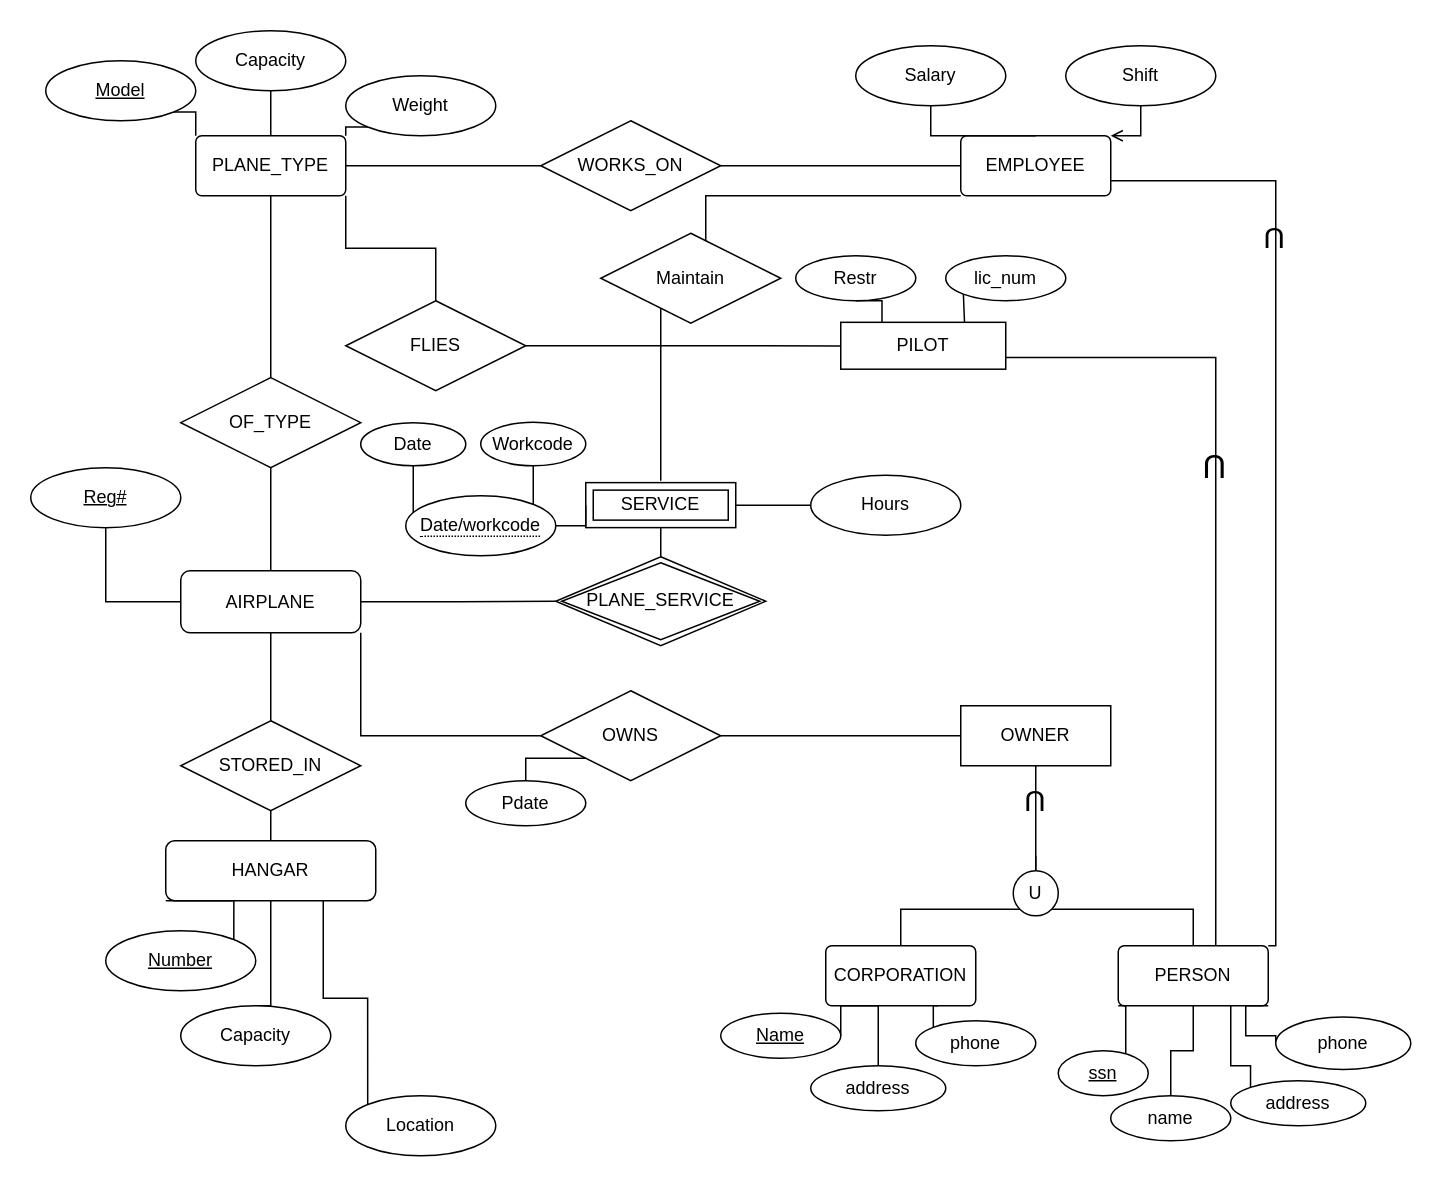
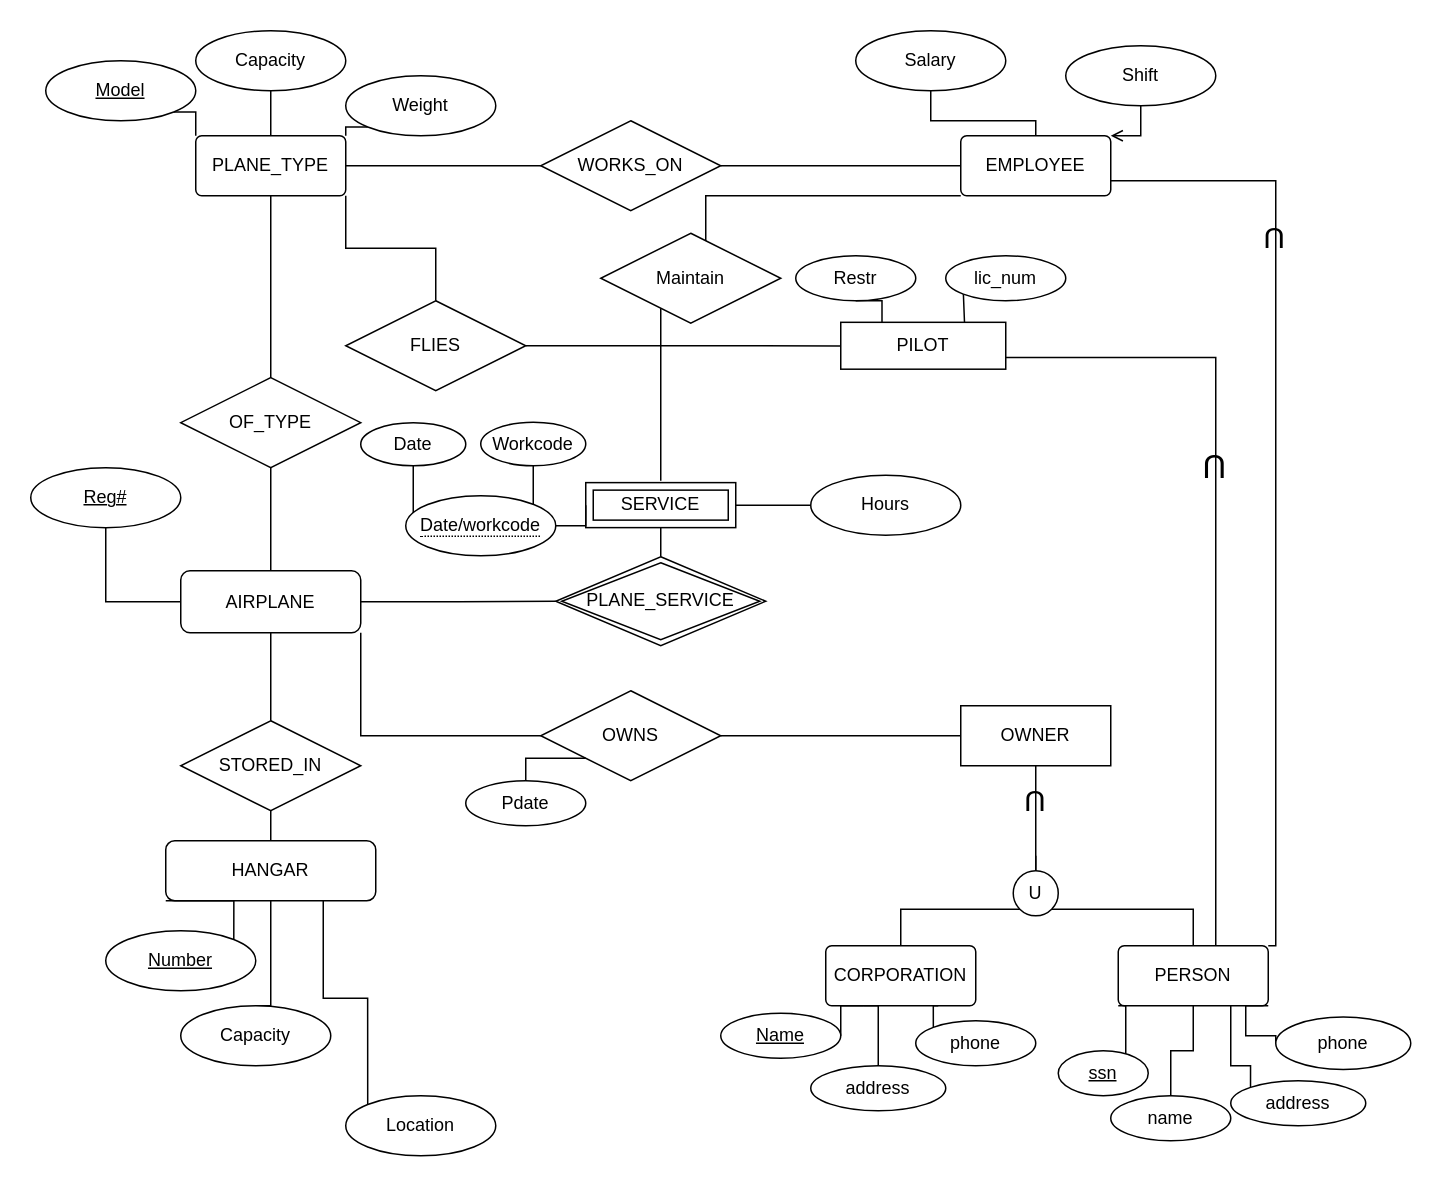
node "Salary": moved (931, 76) -> (931, 61)
